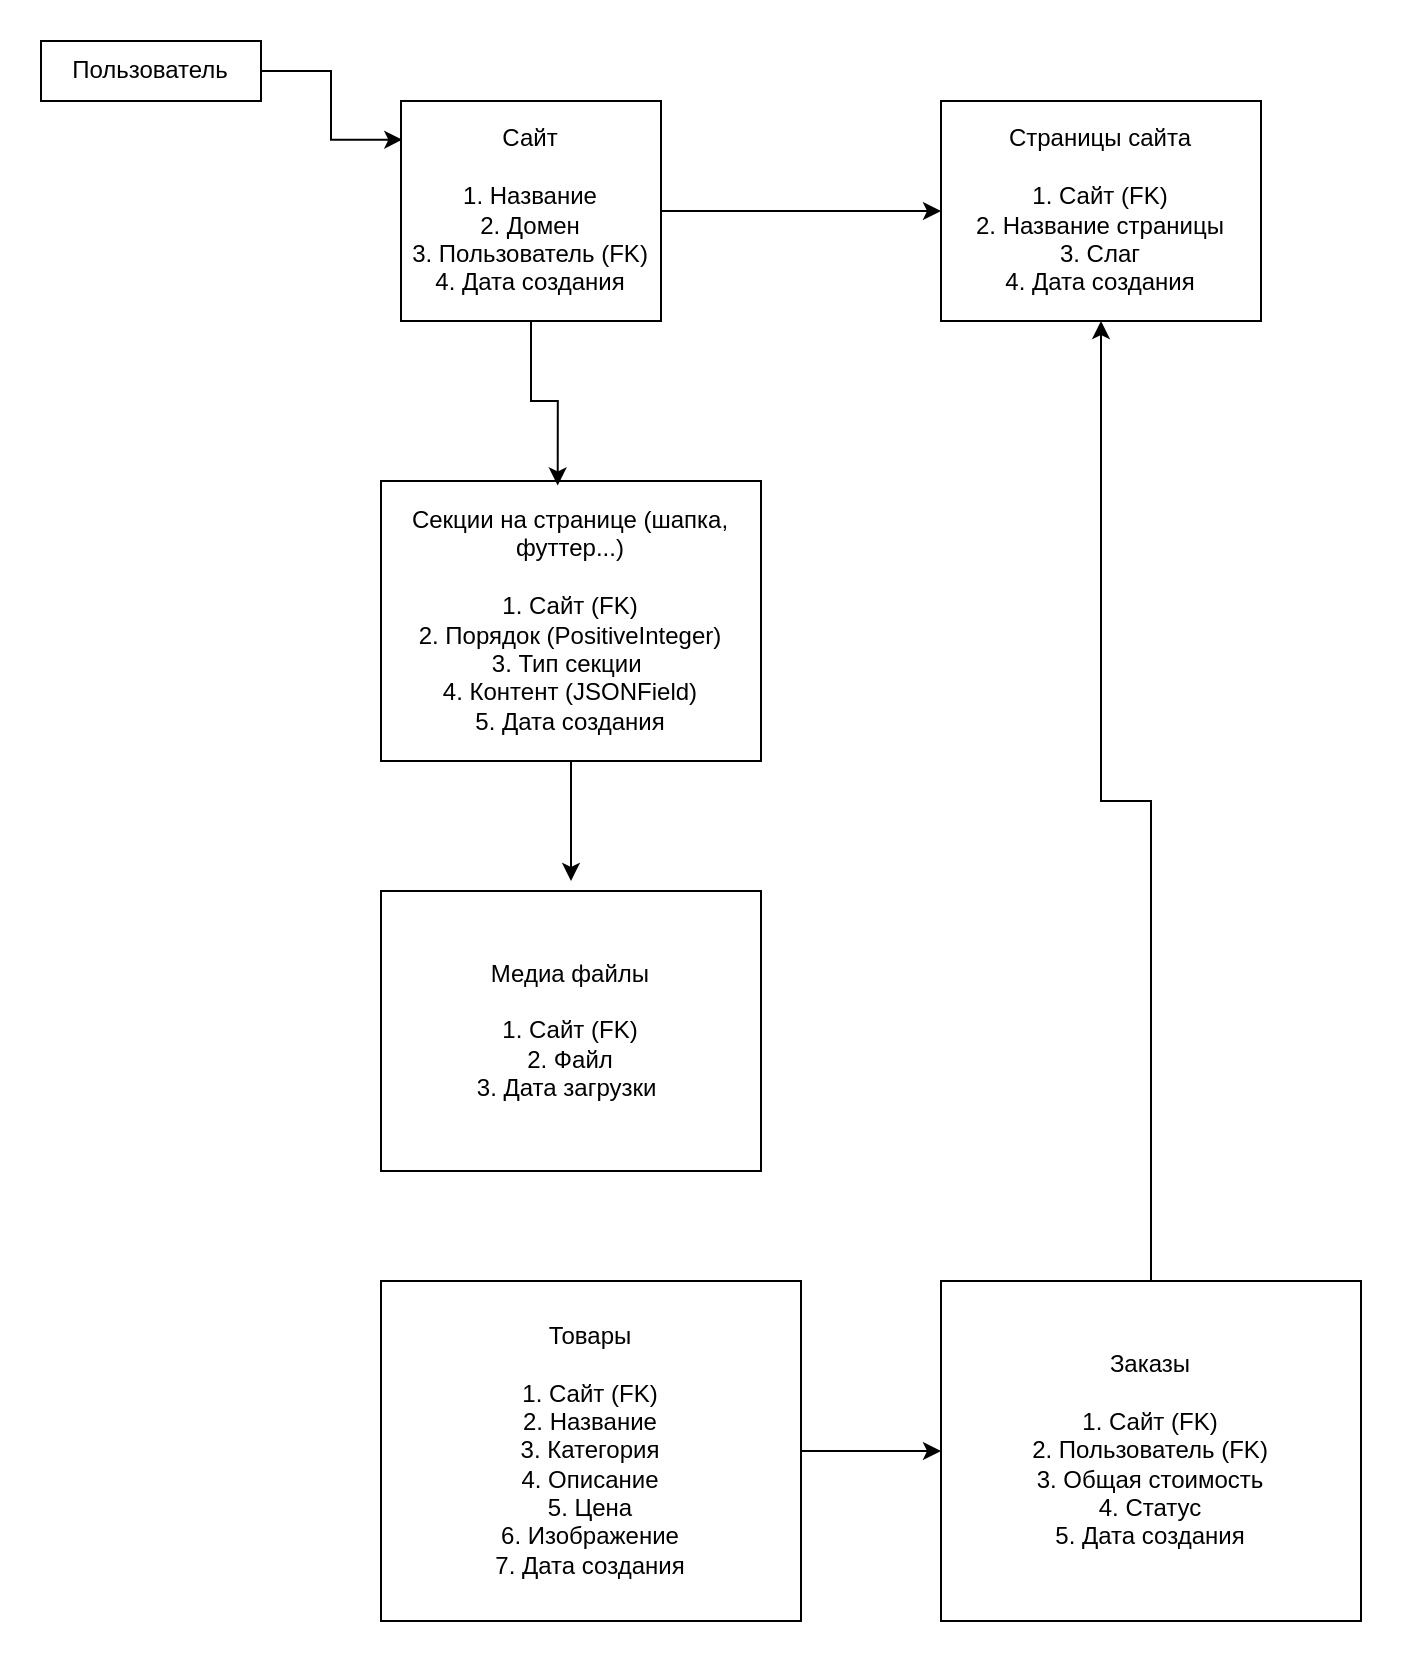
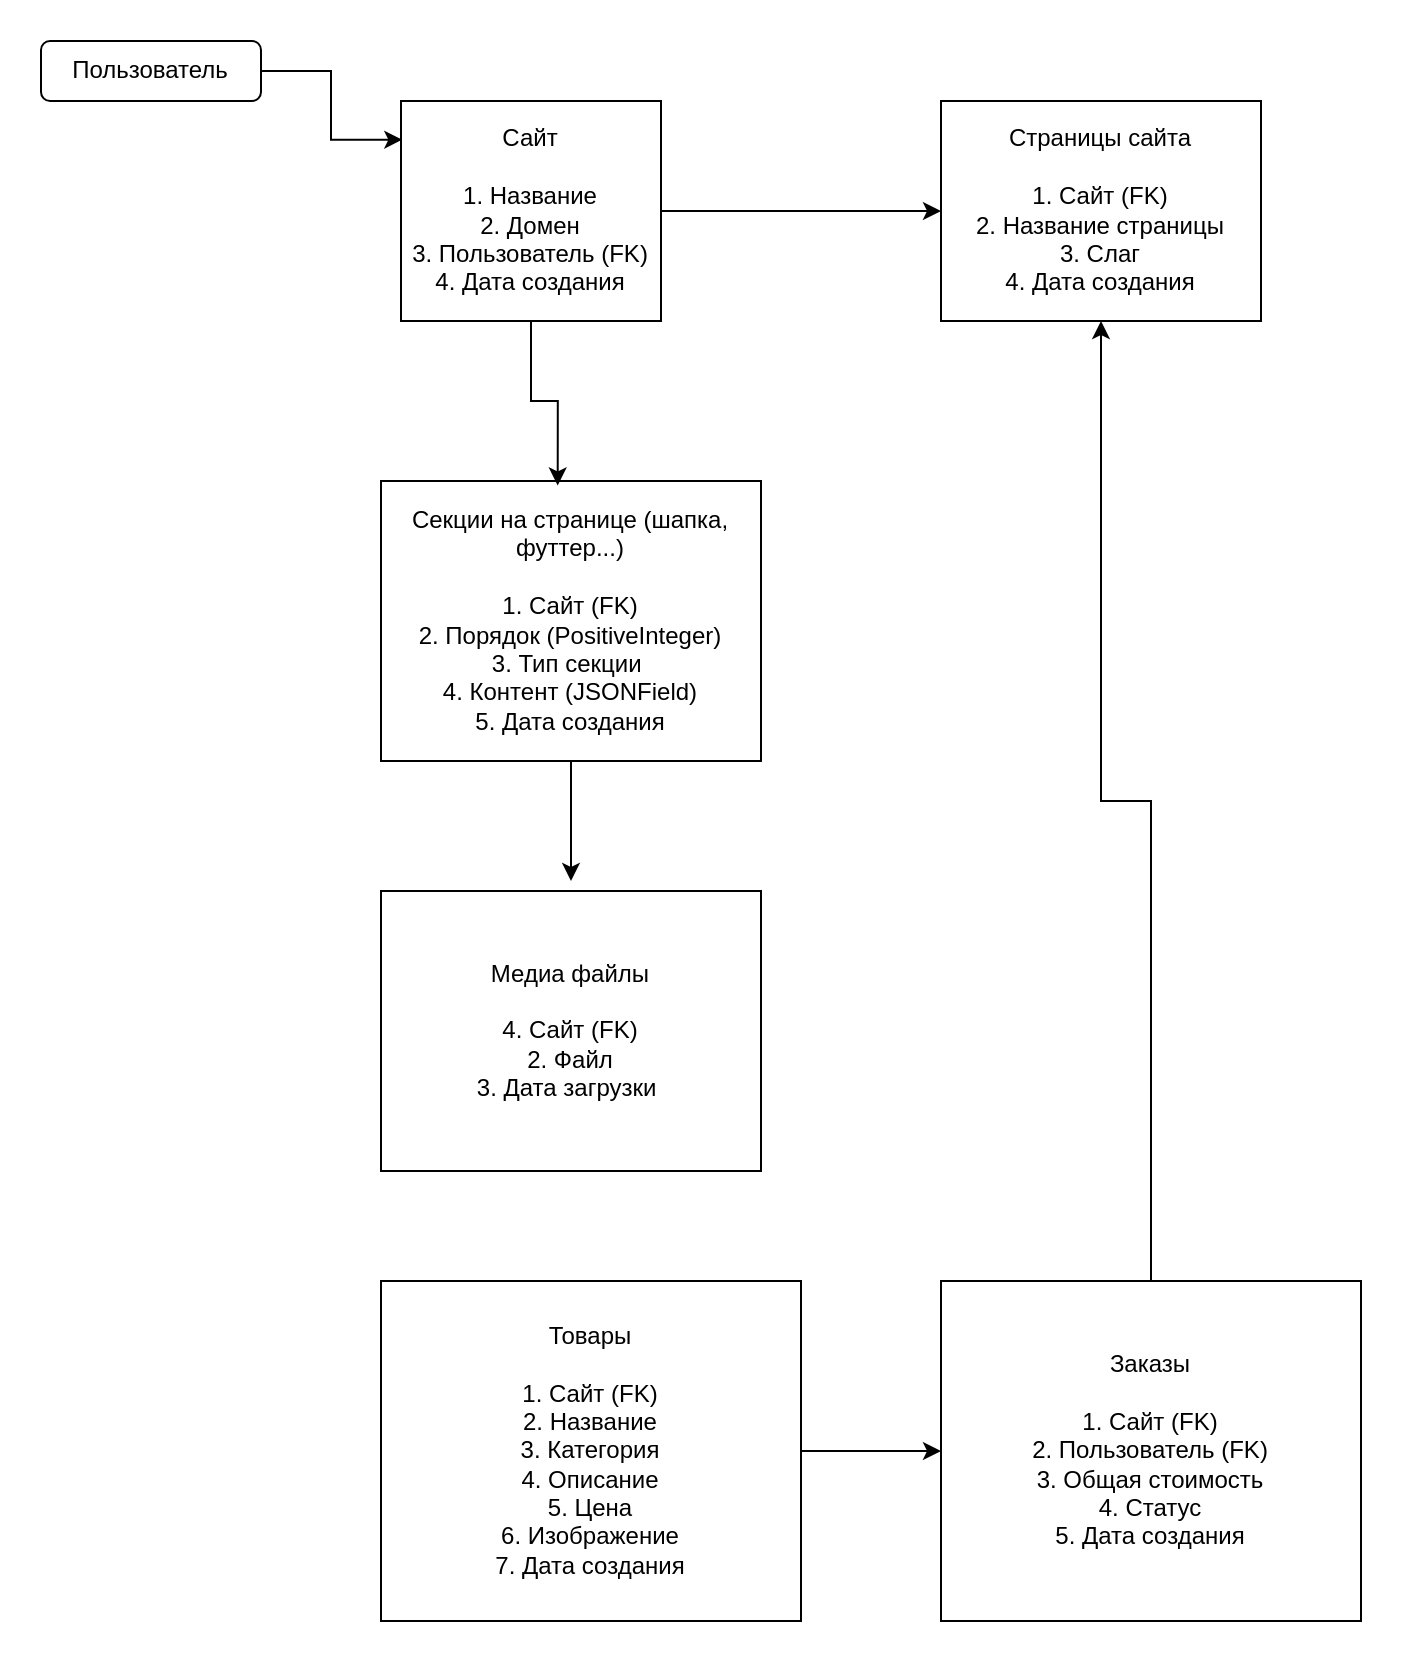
node "Пользователь": shape rectangle -> rounded rectangle
node "Медиа файлы 1. Сайт (FK) 2. Файл 3. Дата загрузки": label "Медиа файлы 1. Сайт (FK) 2. Файл 3. Дата загрузки" -> "Медиа файлы 4. Сайт (FK) 2. Файл 3. Дата загрузки"
